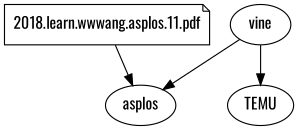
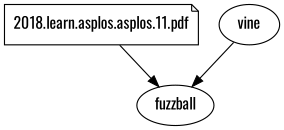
node "2018.learn.wwwang.asplos.11.pdf": label "2018.learn.wwwang.asplos.11.pdf" -> "2018.learn.asplos.asplos.11.pdf"
node "asplos": label "asplos" -> "fuzzball"
node "TEMU": removed
